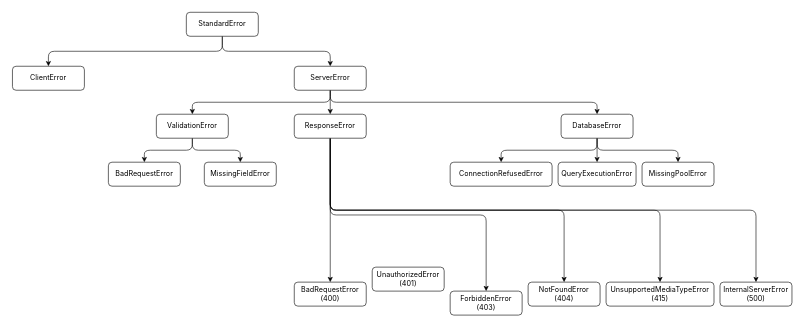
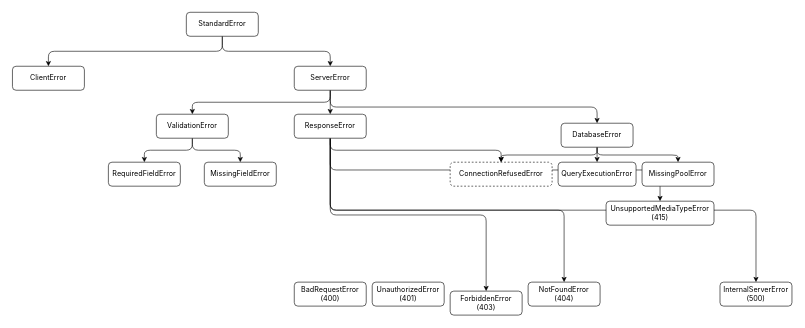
node "DatabaseError": moved (597, 126) -> (597, 135)
node "BadRequestError": label "BadRequestError" -> "RequiredFieldError"
node "ConnectionRefusedError": style solid -> dashed
edge "ResponseError" -> "BadRequestError (400)": now "ResponseError" -> "ConnectionRefusedError"
node "UnauthorizedError (401)": moved (408, 279) -> (408, 294)
node "UnsupportedMediaTypeError (415)": moved (660, 294) -> (660, 213)
